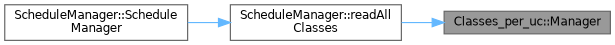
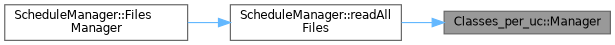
node "ScheduleManager::Schedule Manager": label "ScheduleManager::Schedule Manager" -> "ScheduleManager::Files Manager"
node "ScheduleManager::readAll Classes": label "ScheduleManager::readAll Classes" -> "ScheduleManager::readAll Files"
